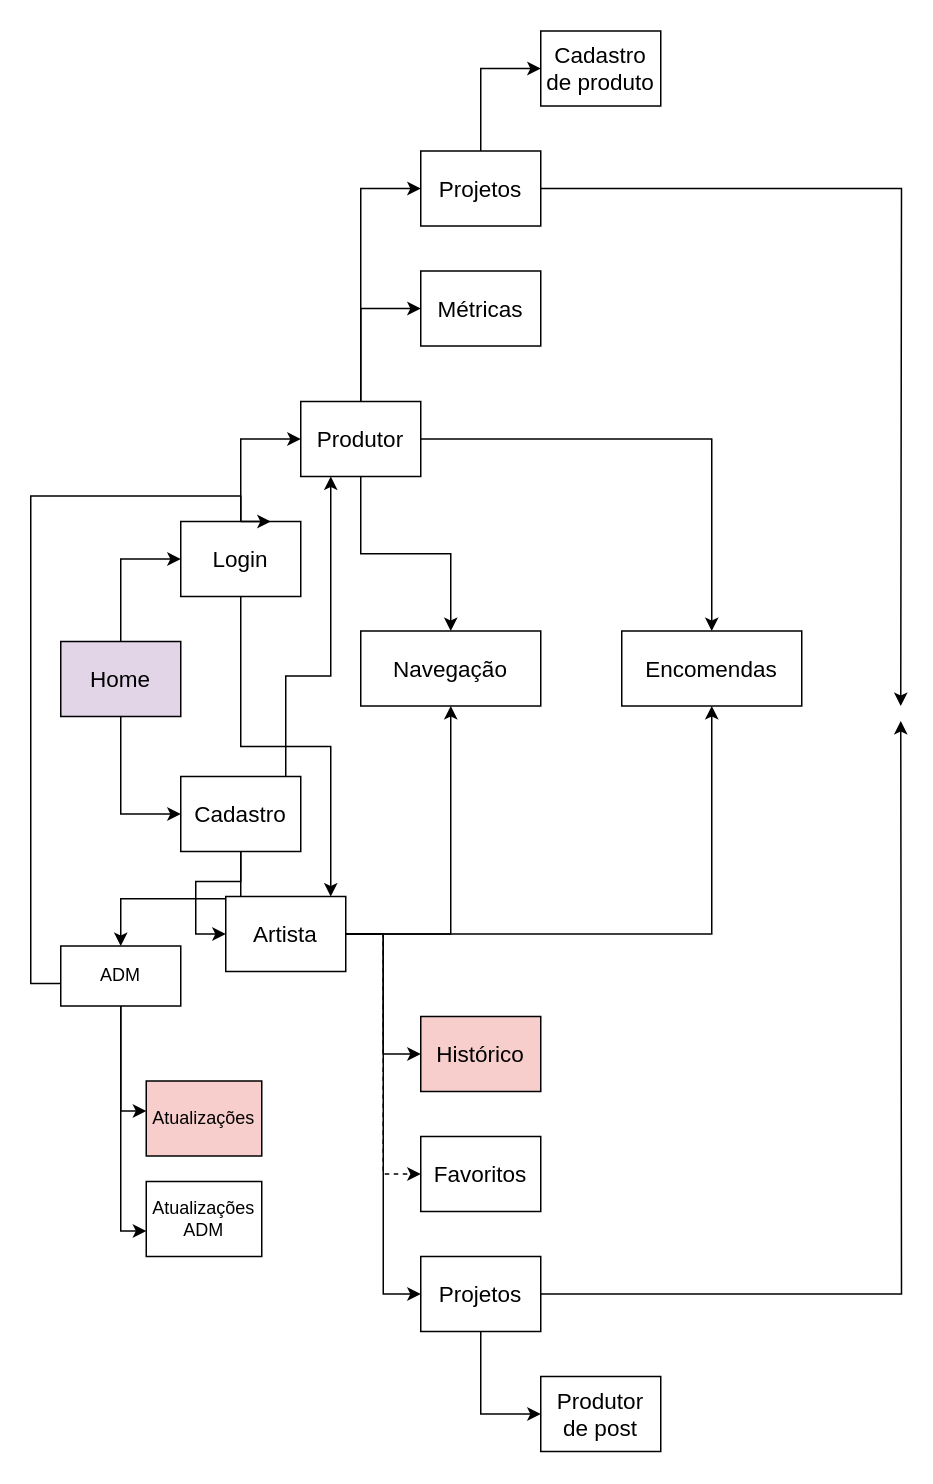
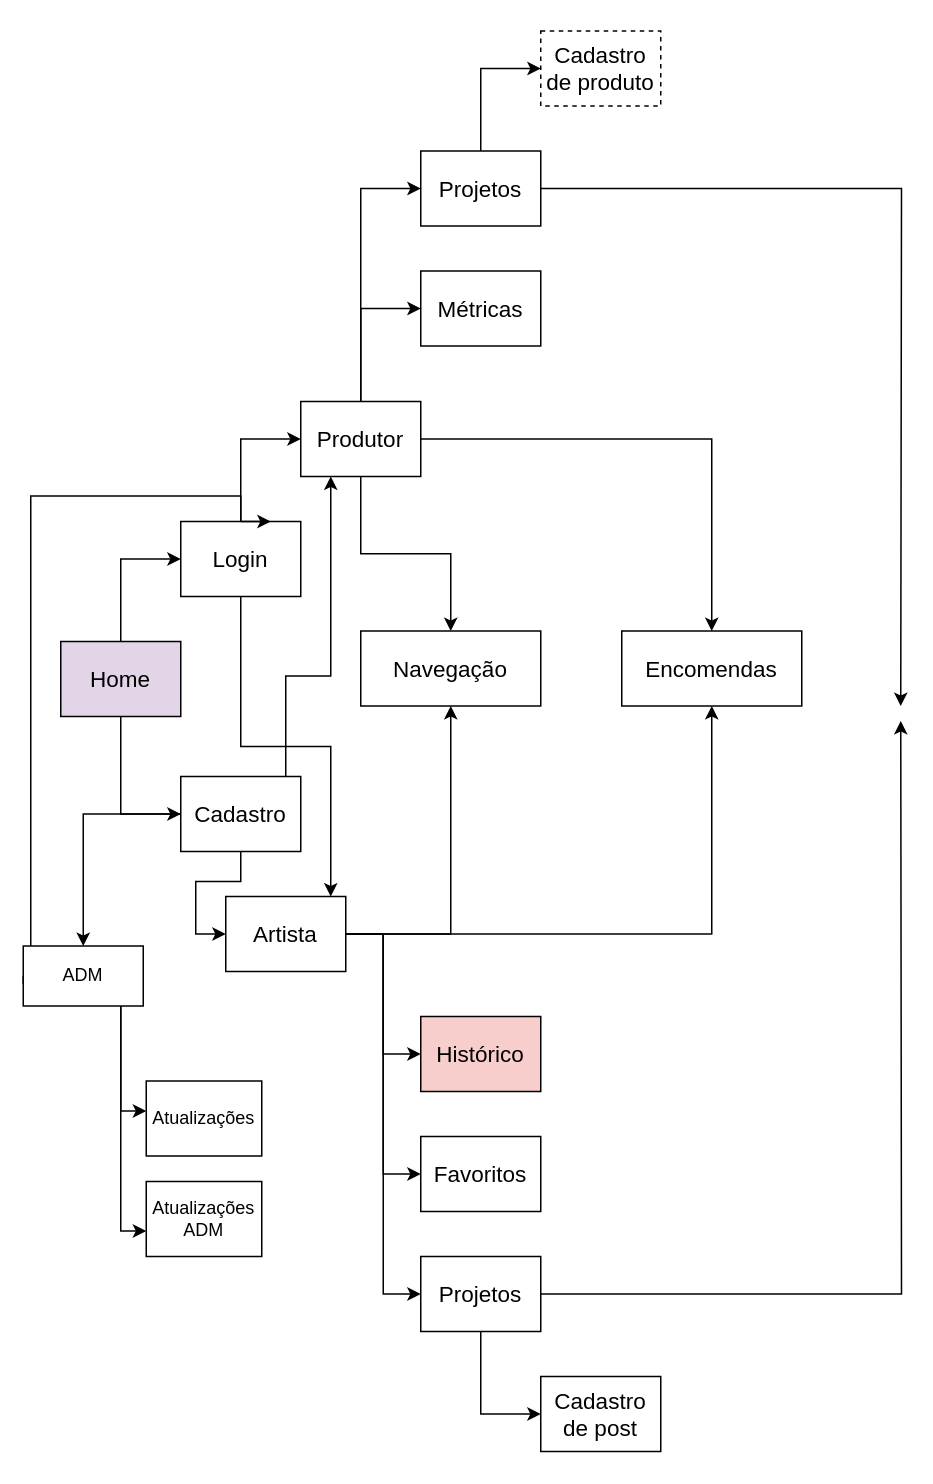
node "Cadastro de produto": style solid -> dashed
node "ADM": moved (121, 976) -> (83, 976)
node "Atualizações": fillcolor #f8cecc -> #ffffff
edge "Artista" -> "Favoritos": style dashed -> solid
node "Produtor de post": label "Produtor de post" -> "Cadastro de post"
